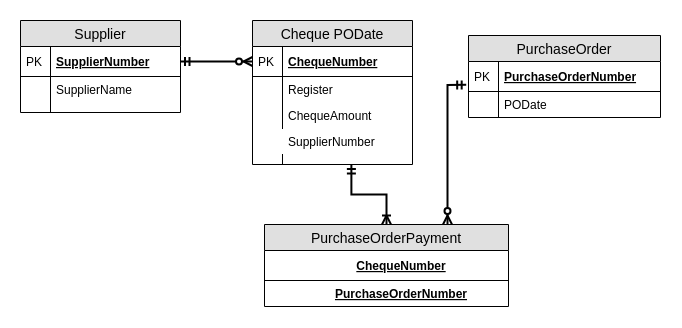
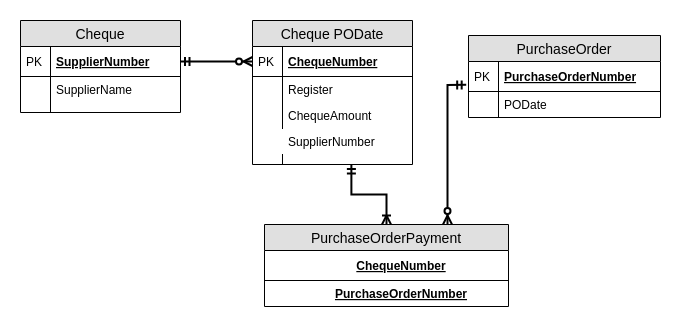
node "Supplier": label "Supplier" -> "Cheque"
